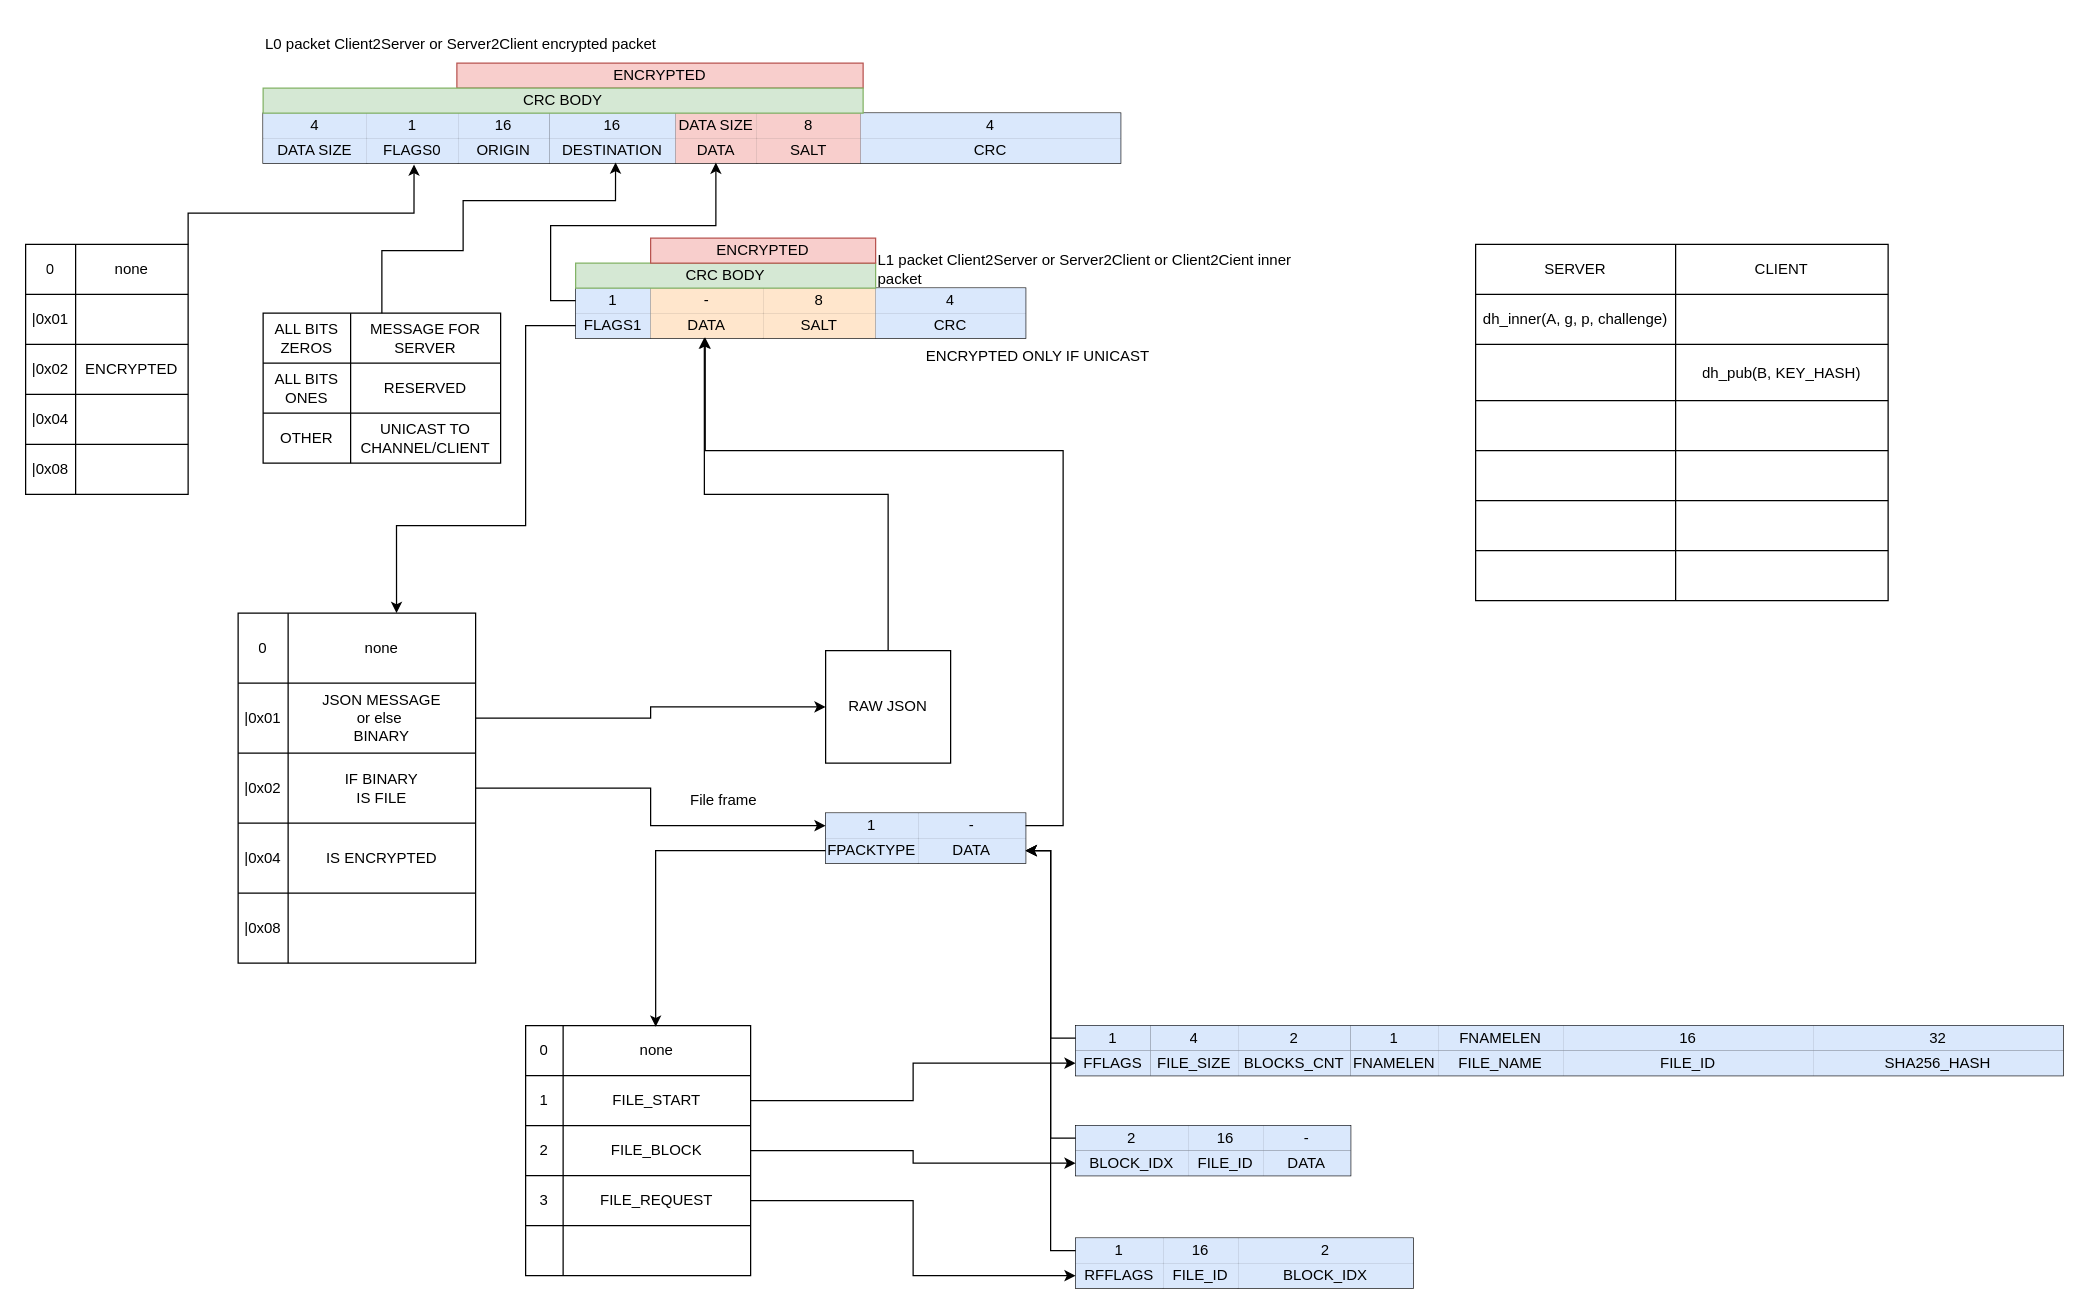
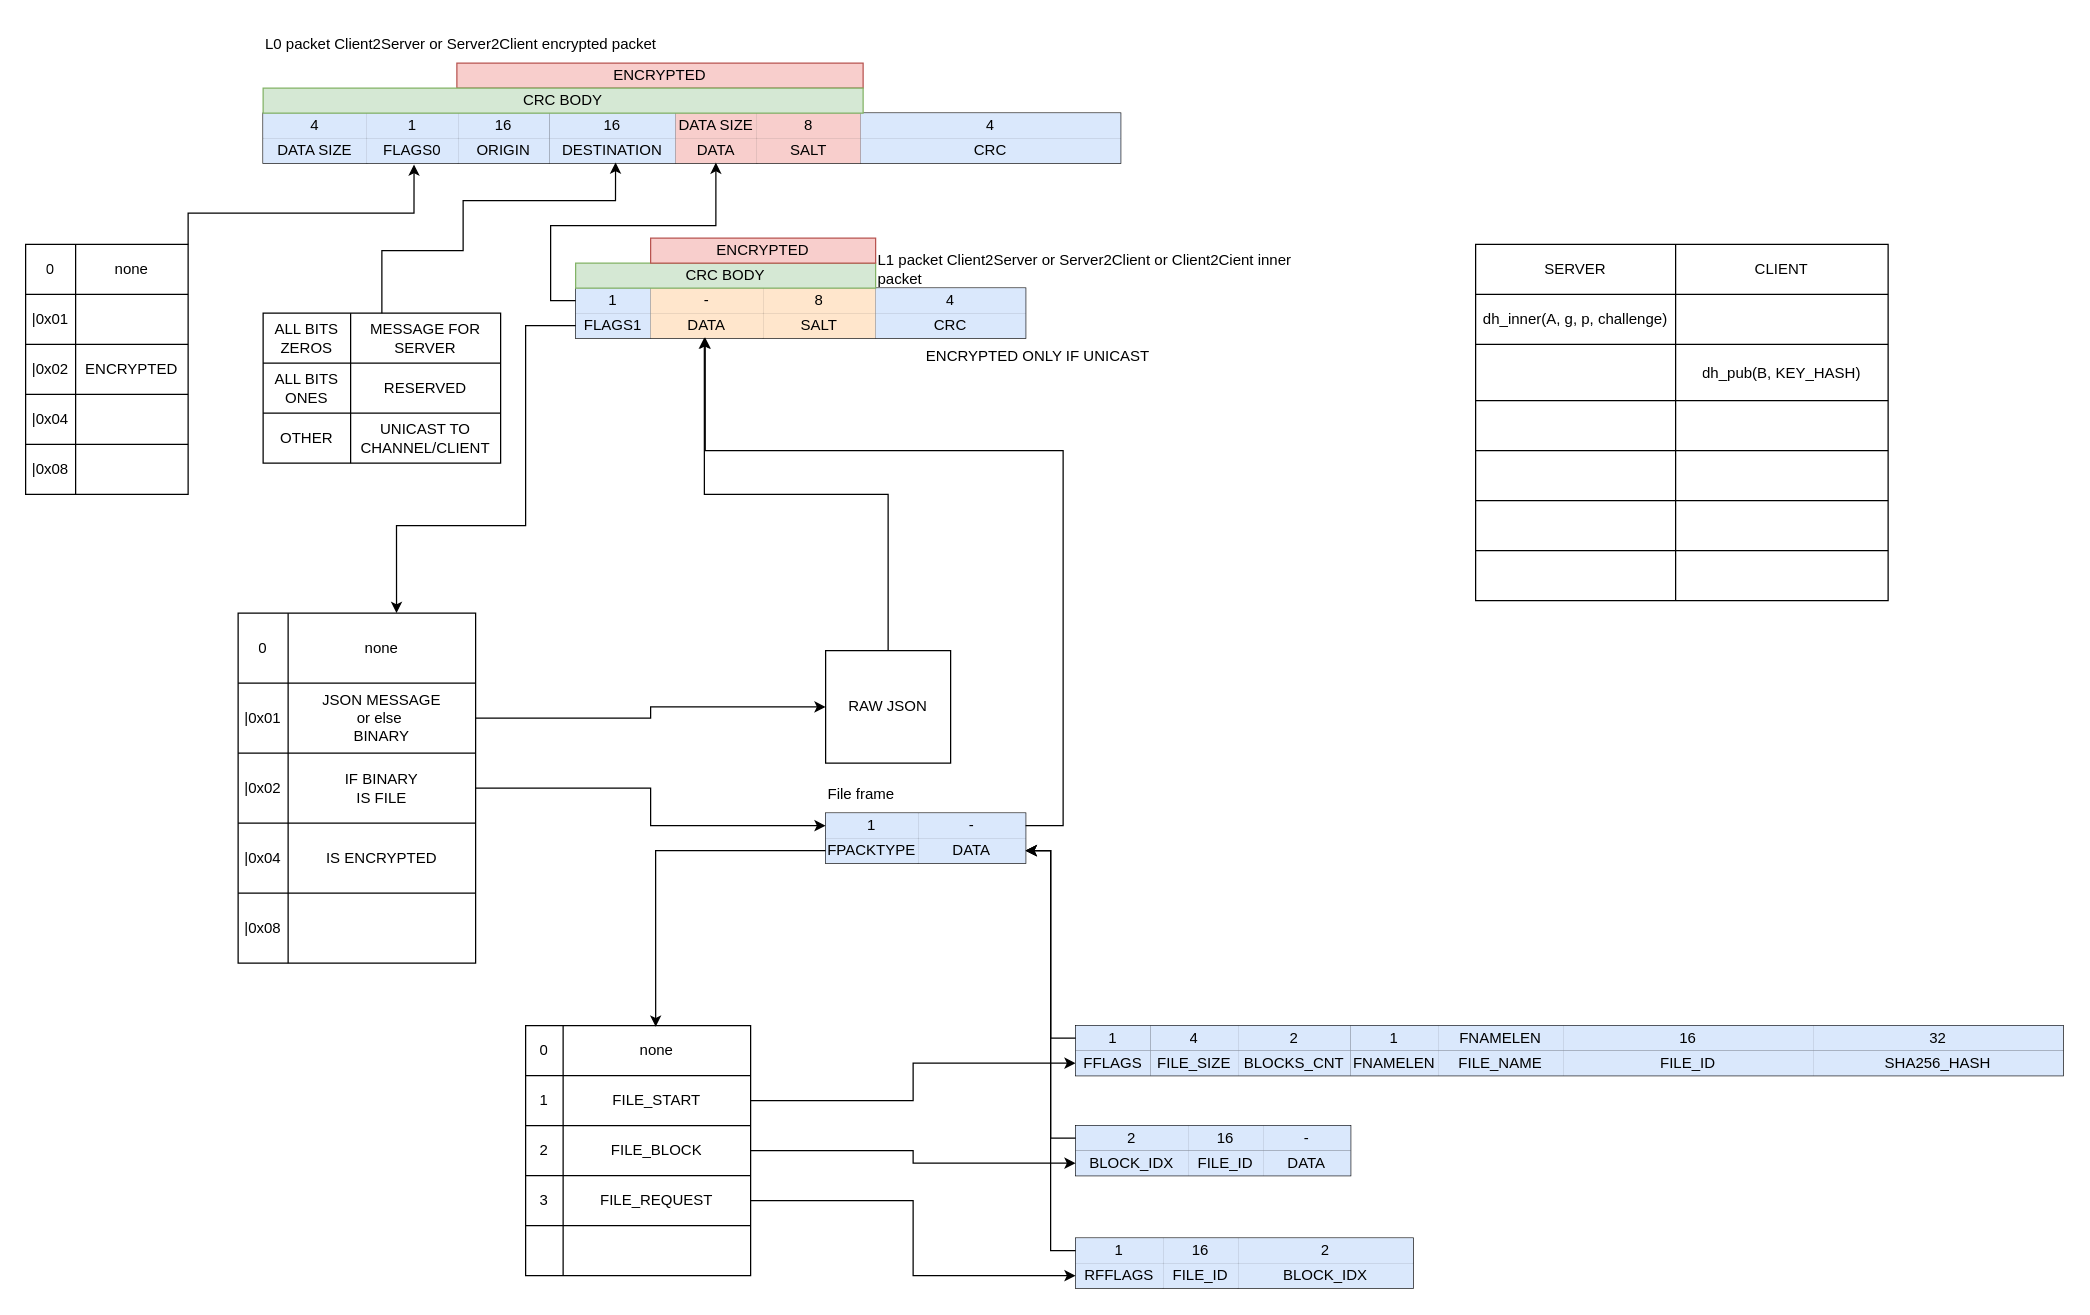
node "File frame": moved (738, 801) -> (876, 794)
